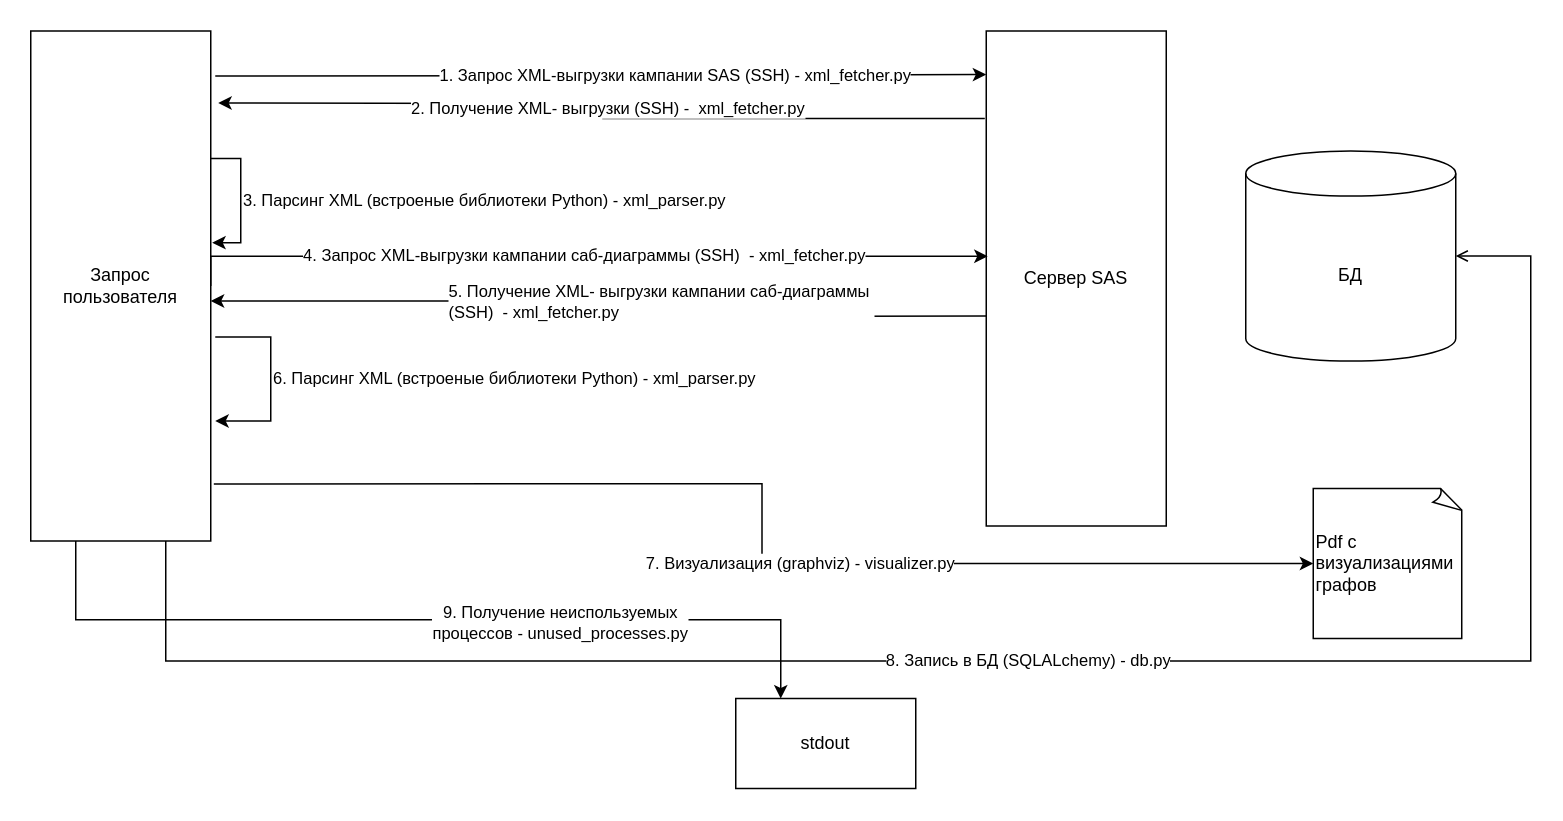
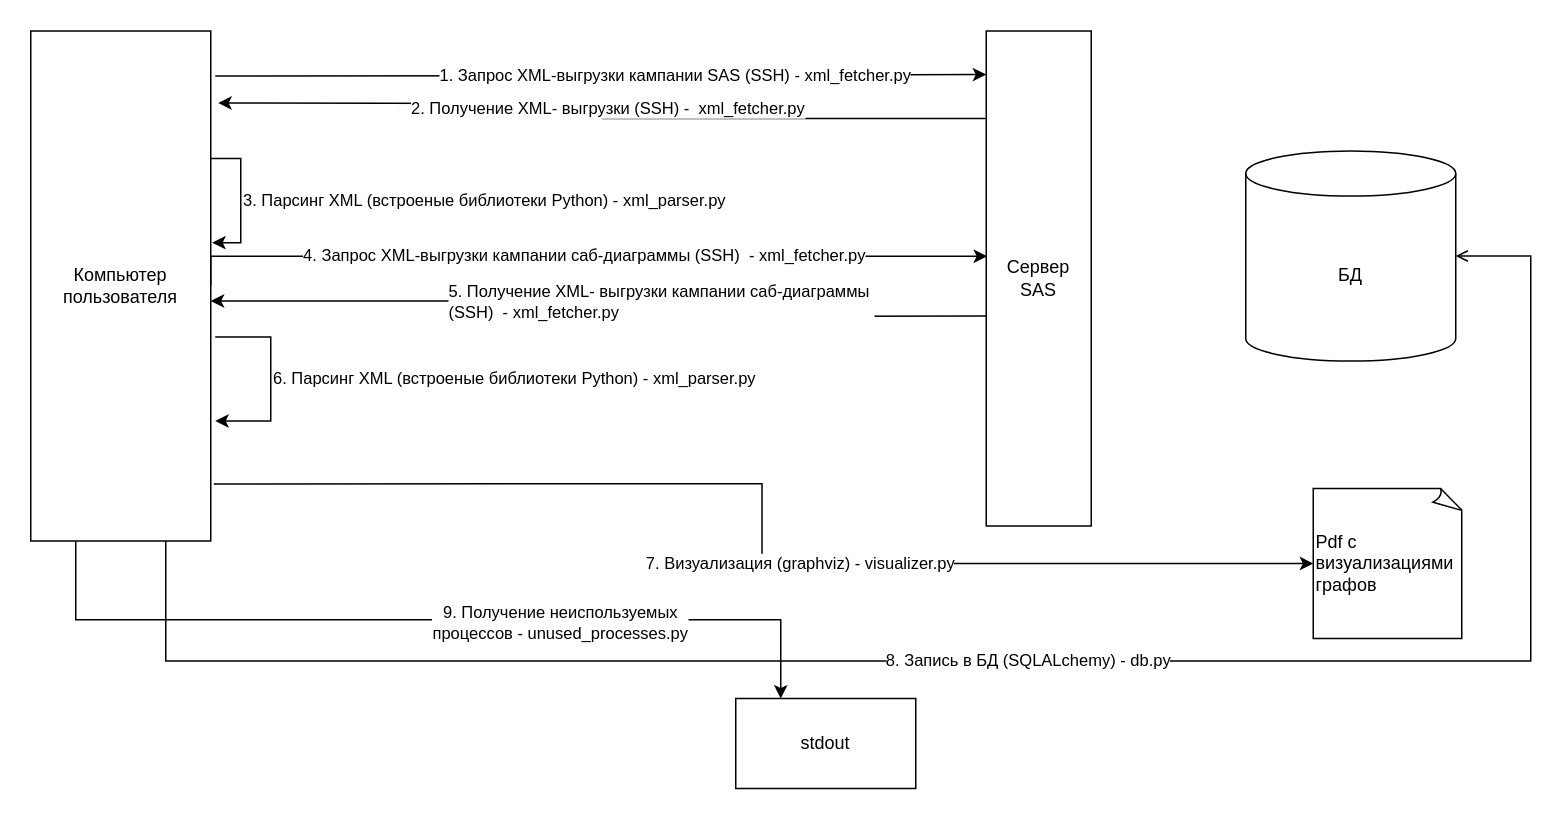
node "Сервер SAS": size 180x495 -> 105x495
node "Запрос пользователя": label "Запрос пользователя" -> "Компьютер пользователя"
